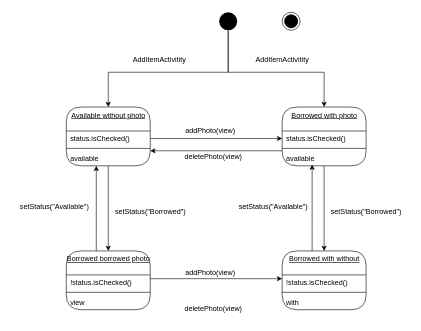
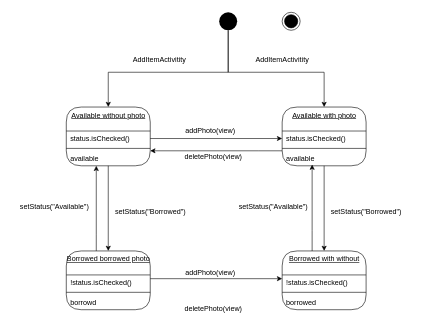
node "Borrowed with photo": label "Borrowed with photo" -> "Available with photo"
node "view": label "view" -> "borrowd"
node "with": label "with" -> "borrowed"
